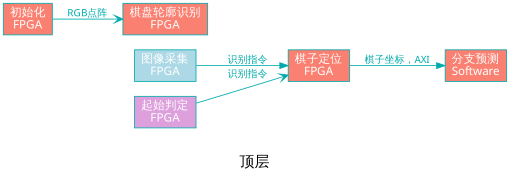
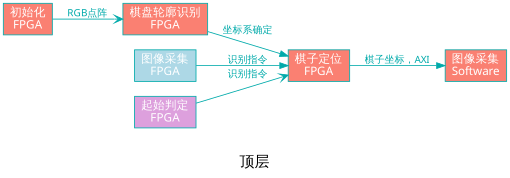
edge "棋盘轮廓识别 FPGA" -> "棋子定位 FPGA": added, label "坐标系确定"
node "分支预测 Software": label "分支预测 Software" -> "图像采集 Software"
